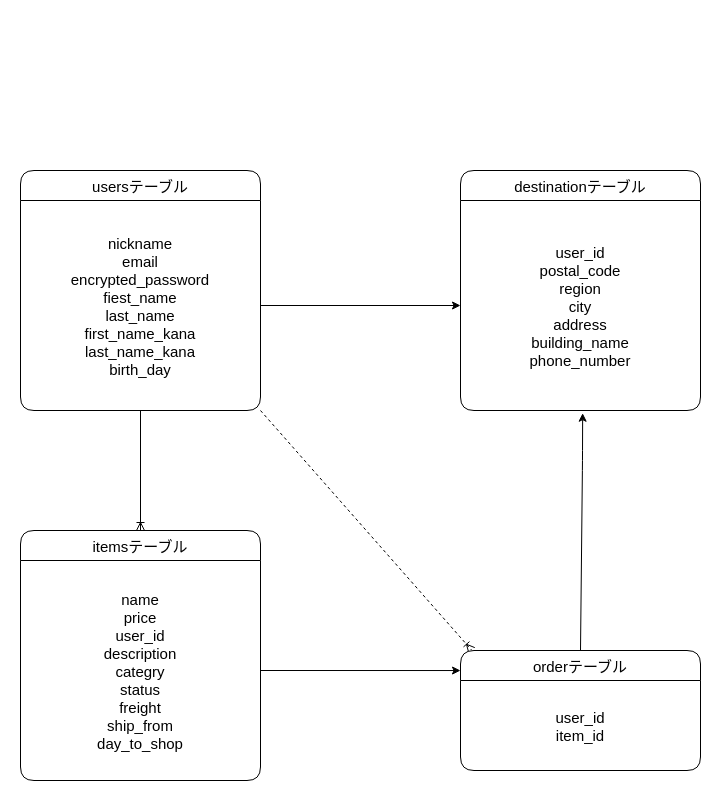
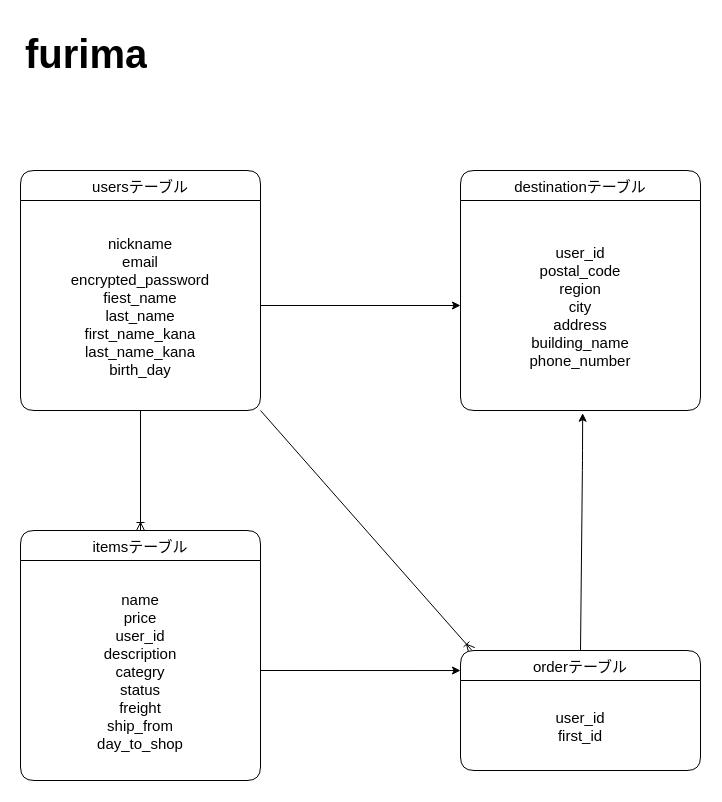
node "furima": added
edge "usersテーブル" -> "orderテーブル": style dashed -> solid
node "user_id item_id": label "user_id item_id" -> "user_id first_id"
